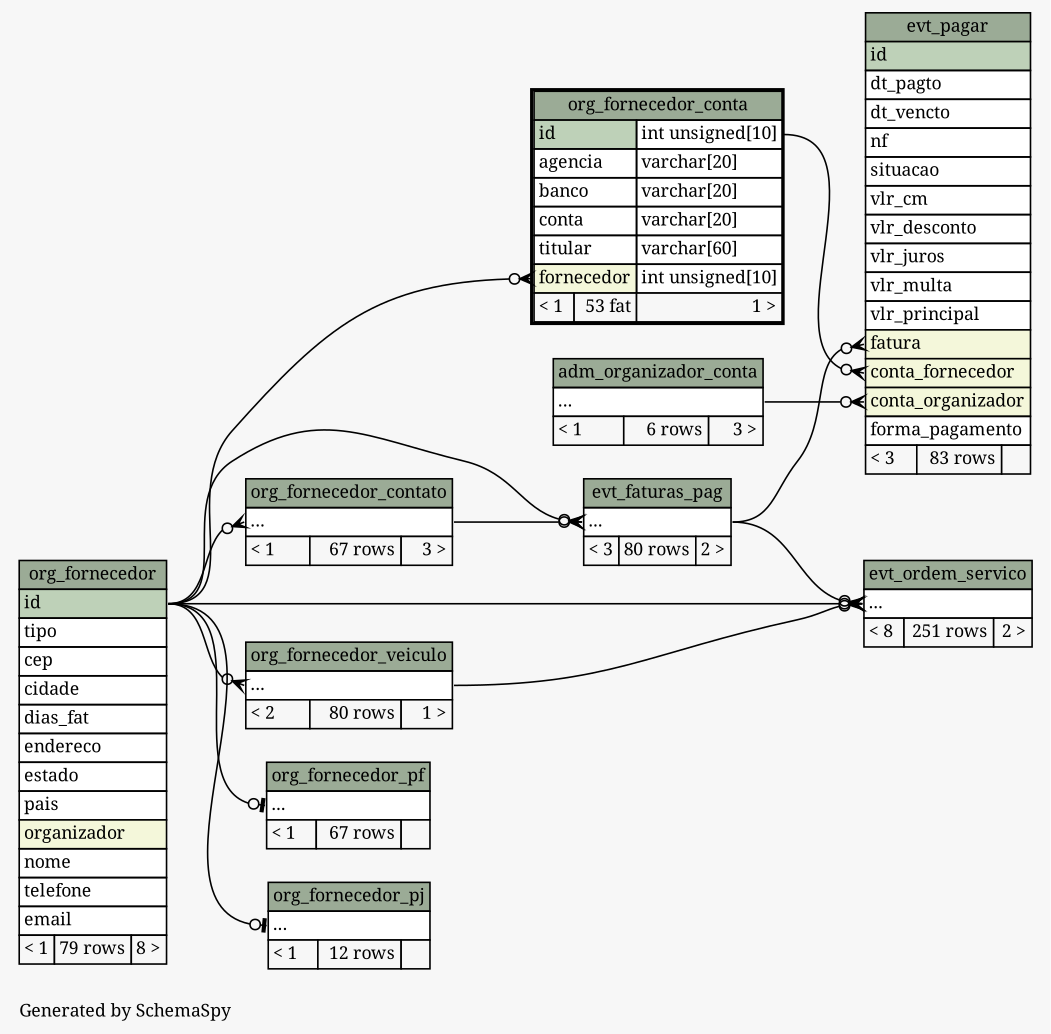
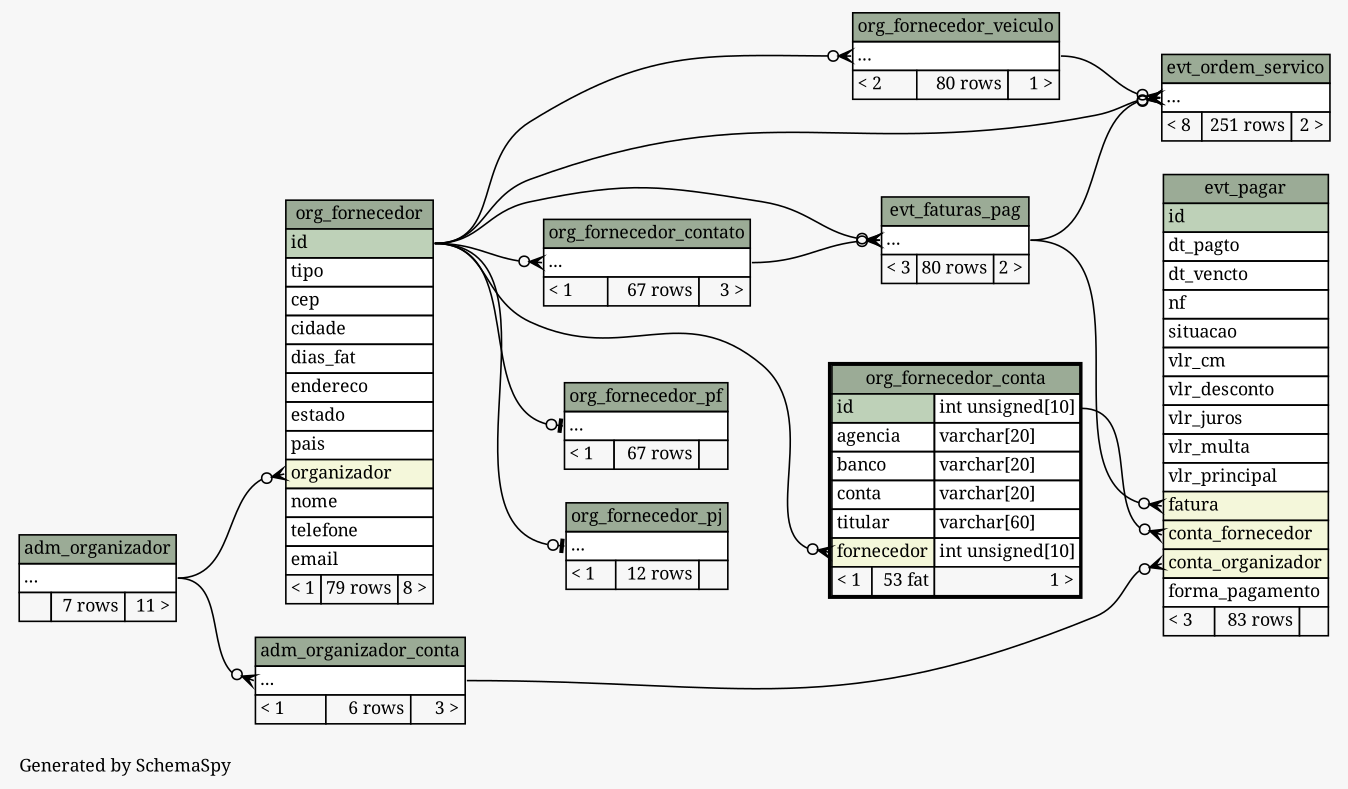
node "adm_organizador": added
